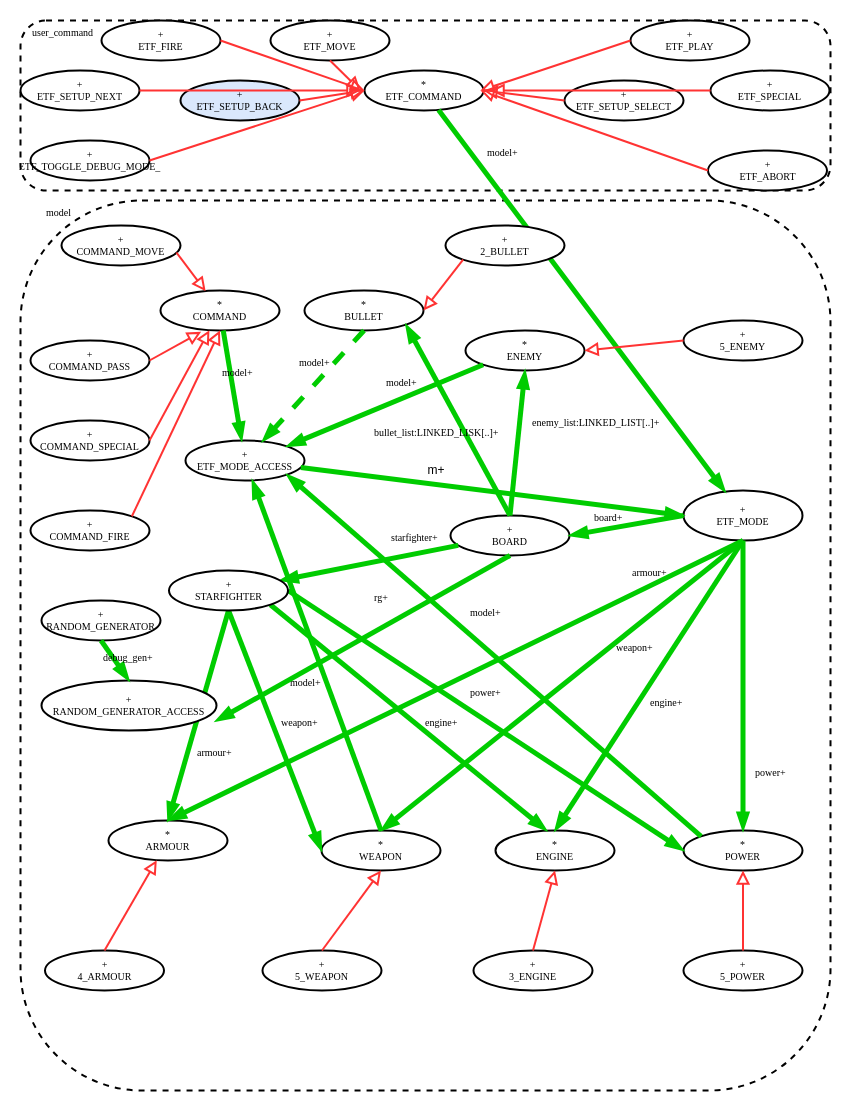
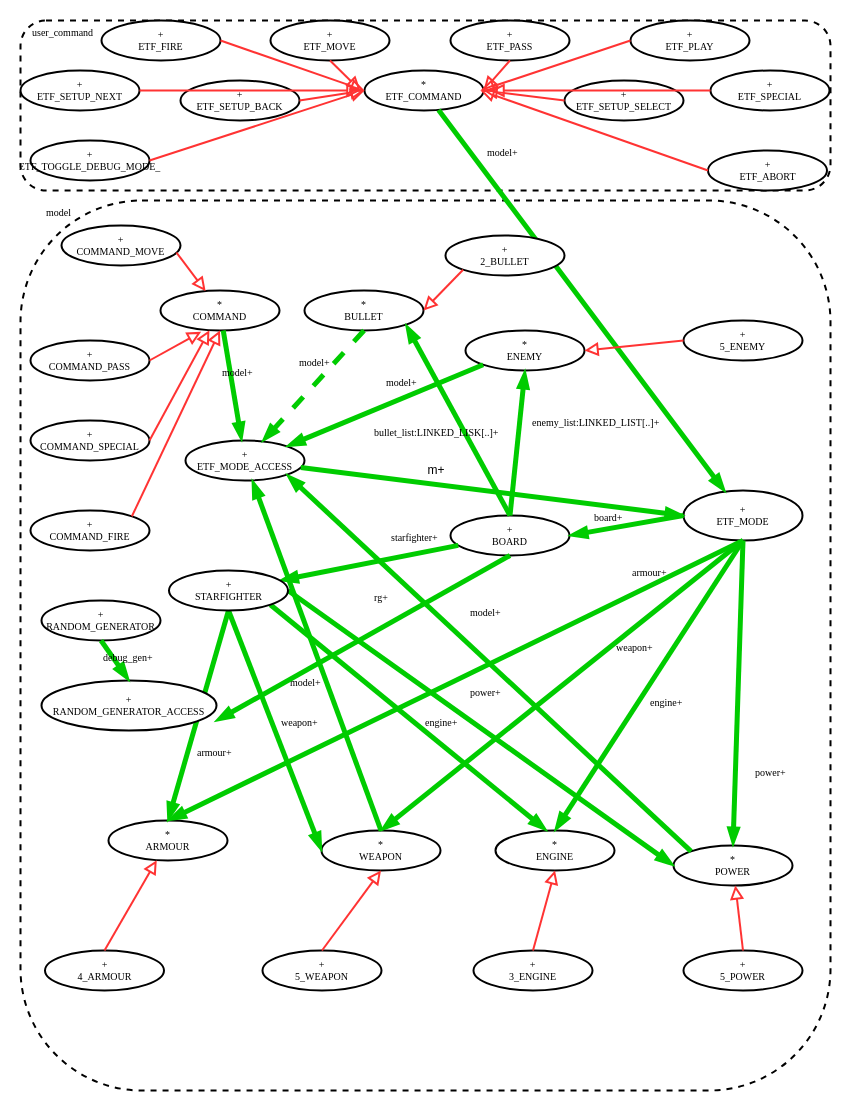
node "+ ETF_PASS": added
edge "+ ETF_PASS" -> "* ETF_COMMAND": added
node "+ ETF_SETUP_BACK": fillcolor #dae8fc -> #ffffff
node "+ 2_BULLET": moved (505, 246) -> (505, 256)
node "* POWER": moved (743, 851) -> (733, 866)
